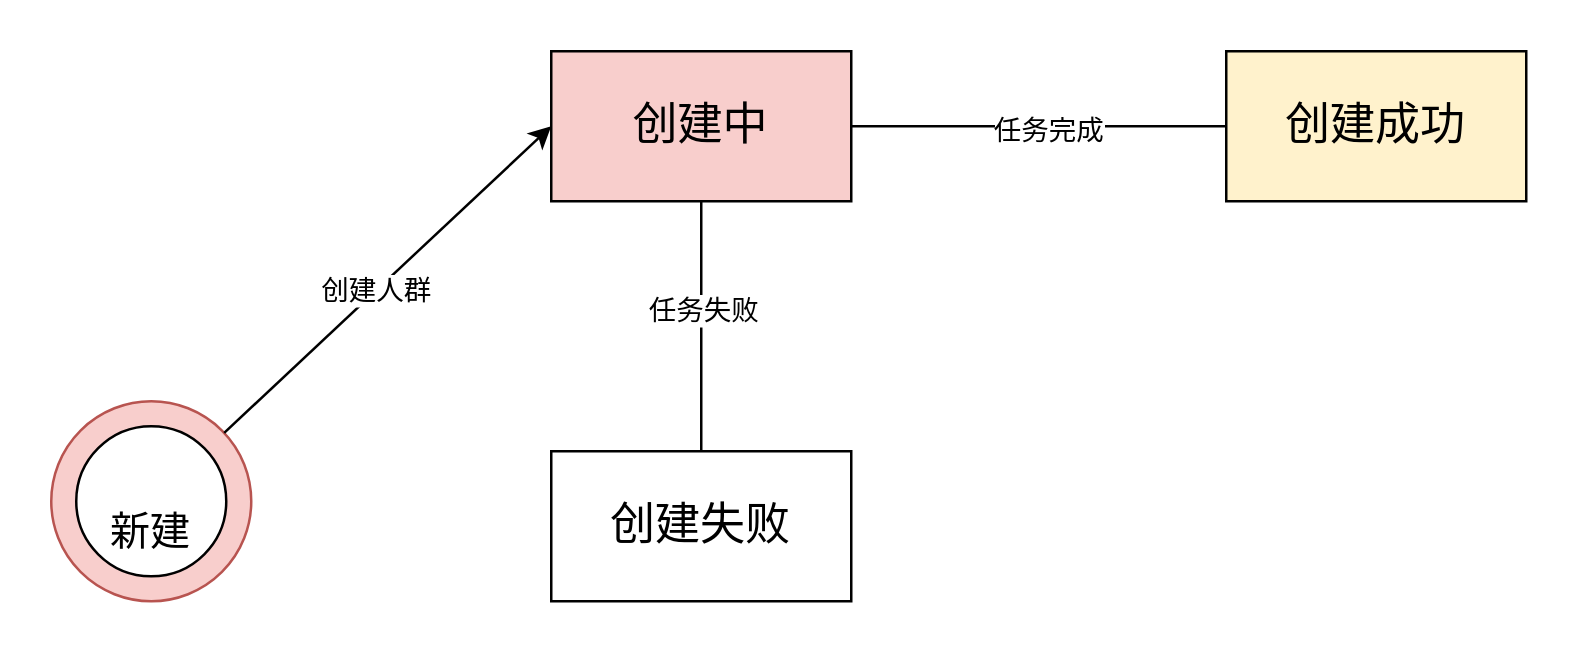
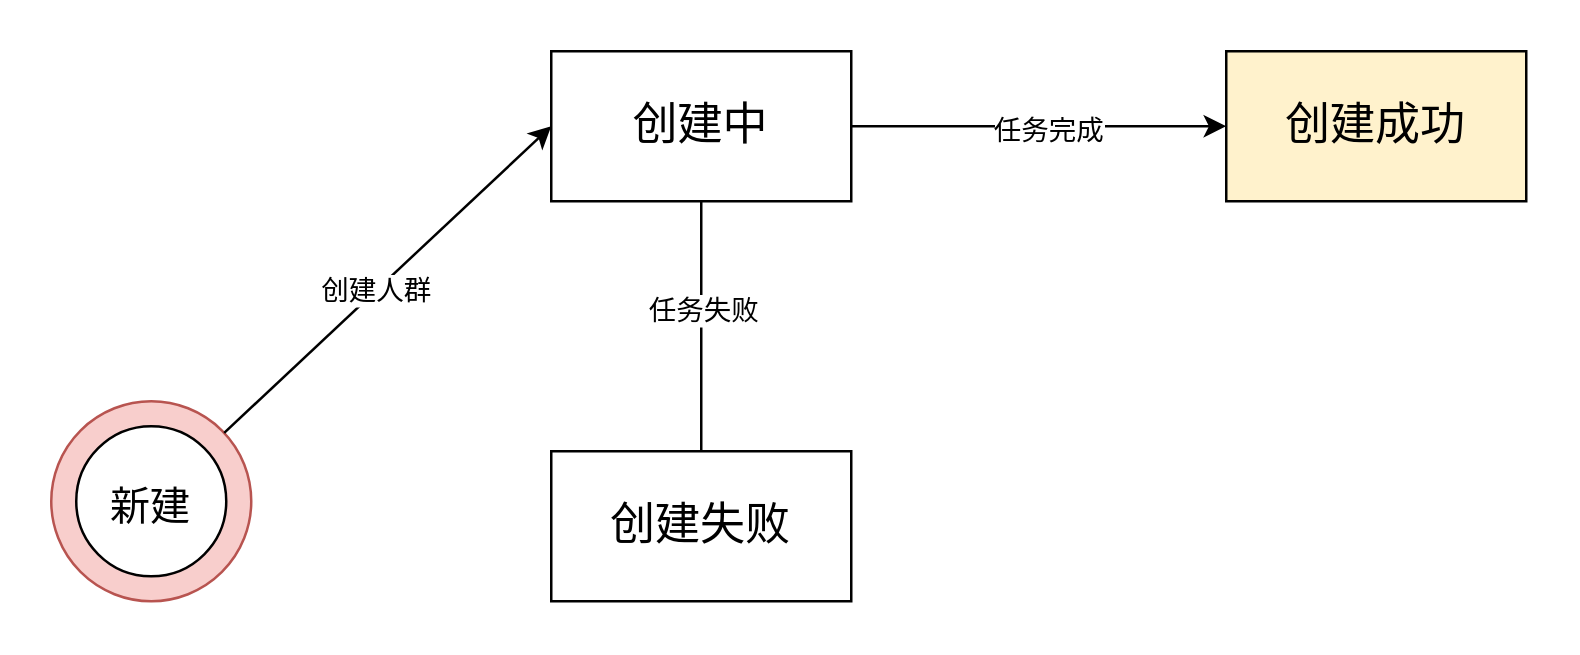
node "创建中": fillcolor #f8cecc -> #ffffff
edge "创建中" -- "创建成功": arrowhead none -> classic
node "新建": moved (151, 531) -> (151, 506)
